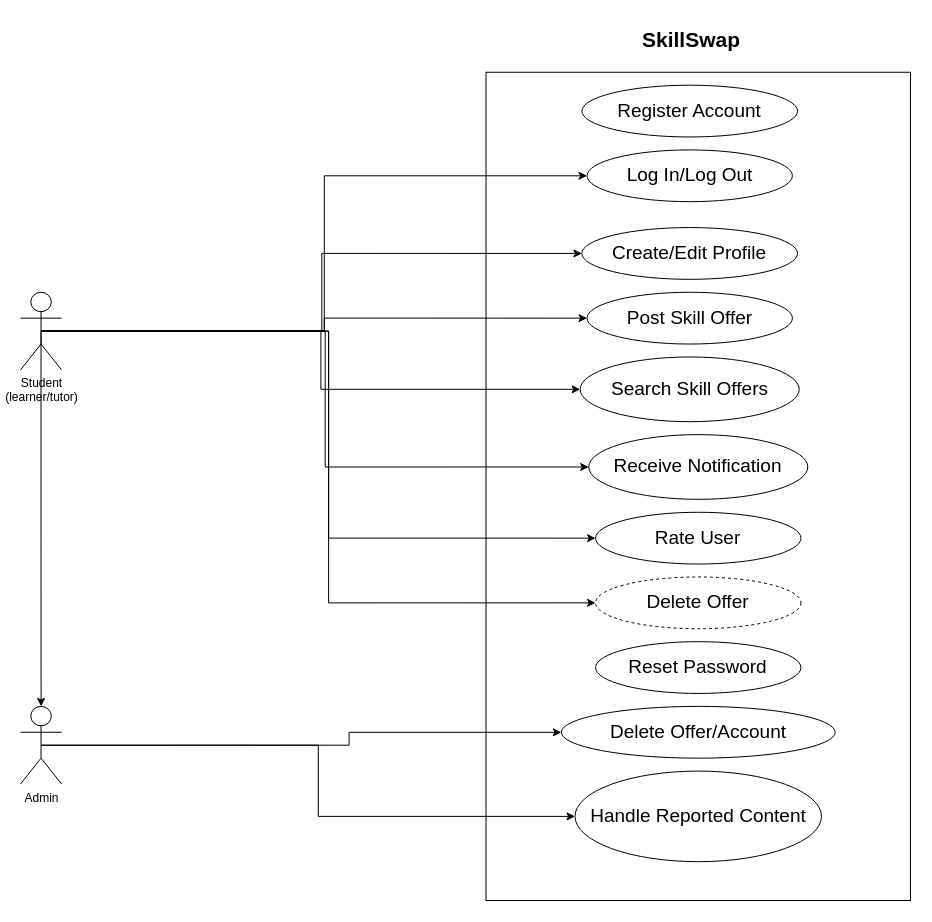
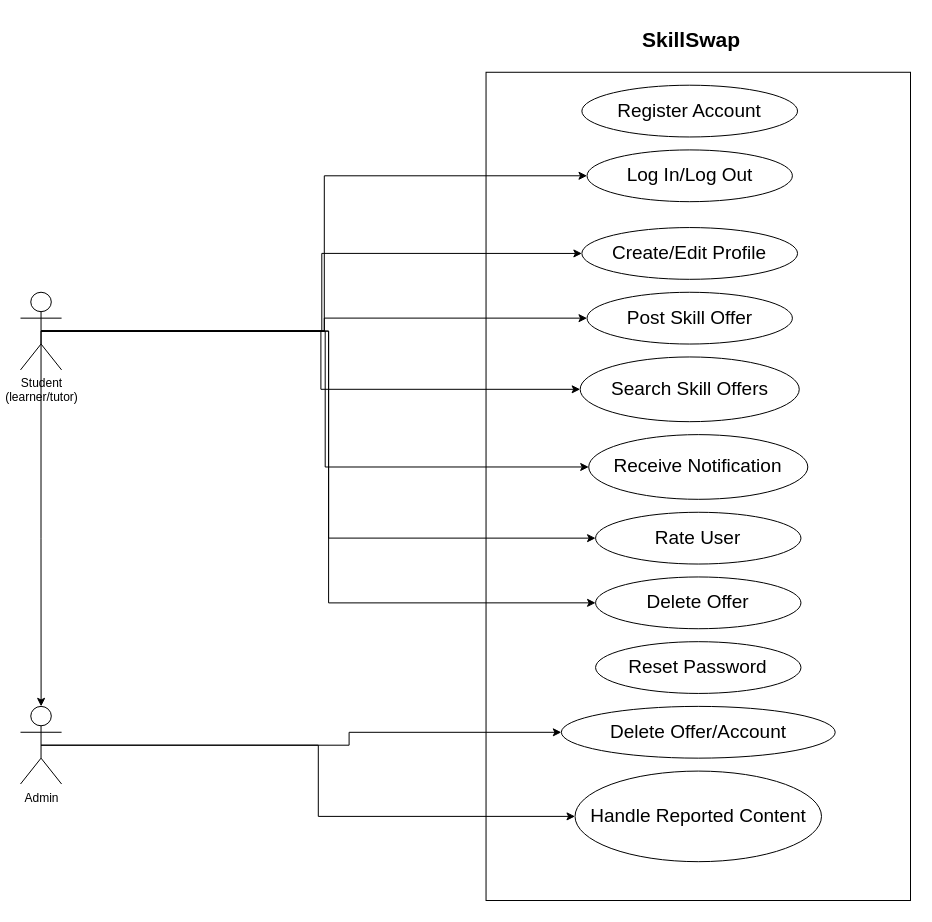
node "Delete Offer": style dashed -> solid
